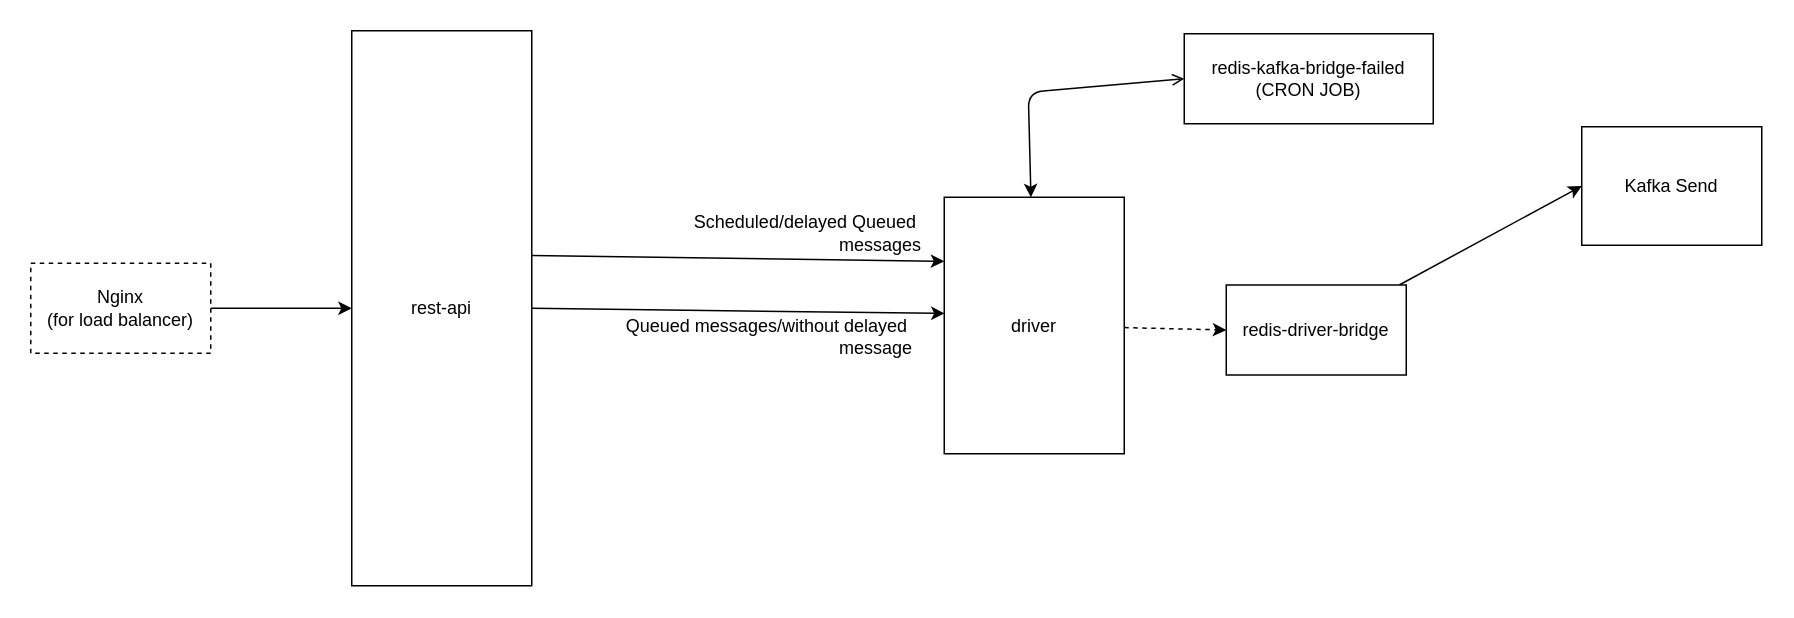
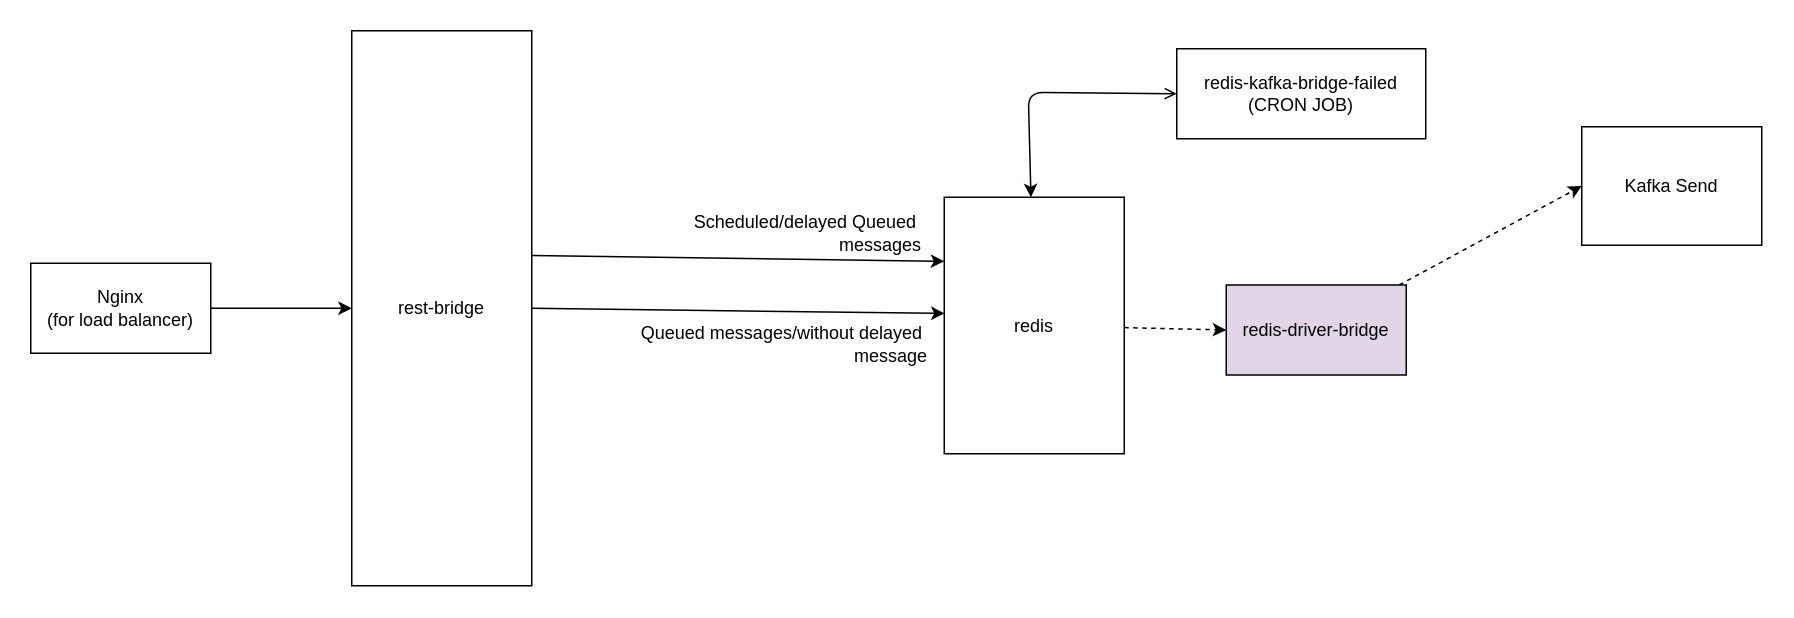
node "redis-kafka-bridge-failed (CRON JOB)": moved (1309, 79) -> (1301, 94)
edge "redis-driver-bridge" -> "Kafka Send": style solid -> dashed
node "Nginx (for load balancer)": style dashed -> solid
node "rest-api": label "rest-api" -> "rest-bridge"
node "driver": label "driver" -> "redis"
node "redis-driver-bridge": fillcolor #ffffff -> #e1d5e7
node "Queued messages/without delayed message": moved (758, 337) -> (773, 344)
